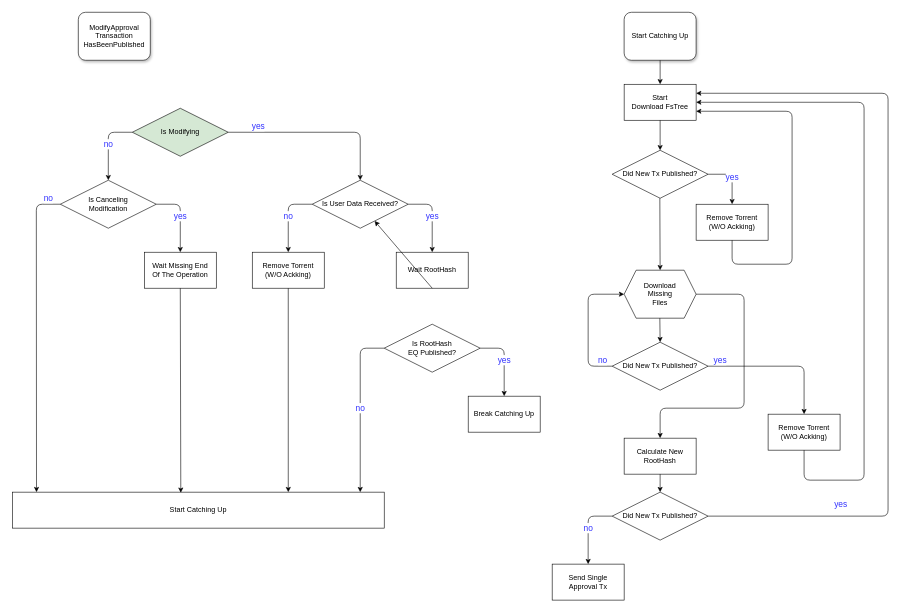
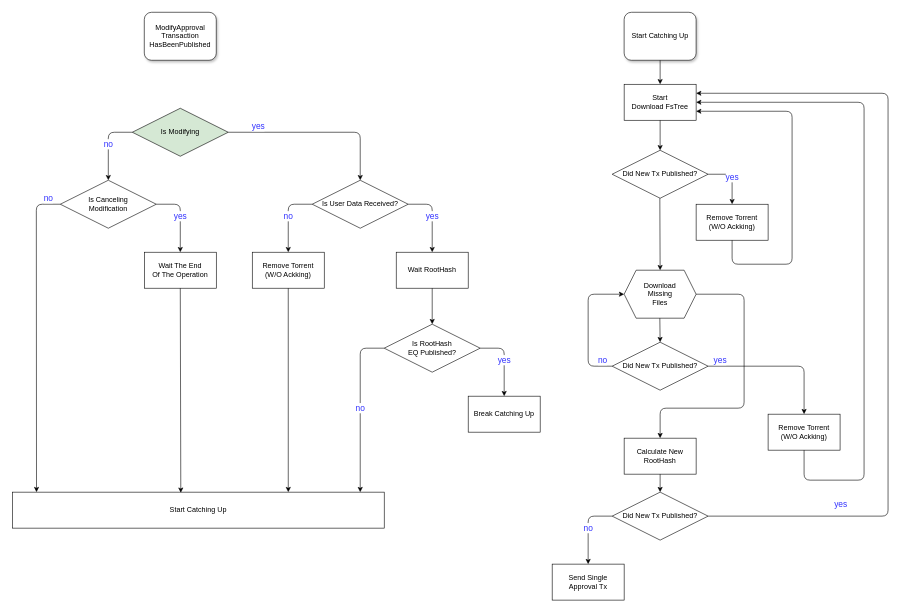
node "ModifyApproval Transaction HasBeenPublished": moved (114, 36) -> (180, 36)
edge "Wait RootHash" -> "Is User Data Received?": now "Wait RootHash" -> "Is RootHash EQ Published?"
node "Wait Missing End Of The Operation": label "Wait Missing End Of The Operation" -> "Wait The End Of The Operation"
